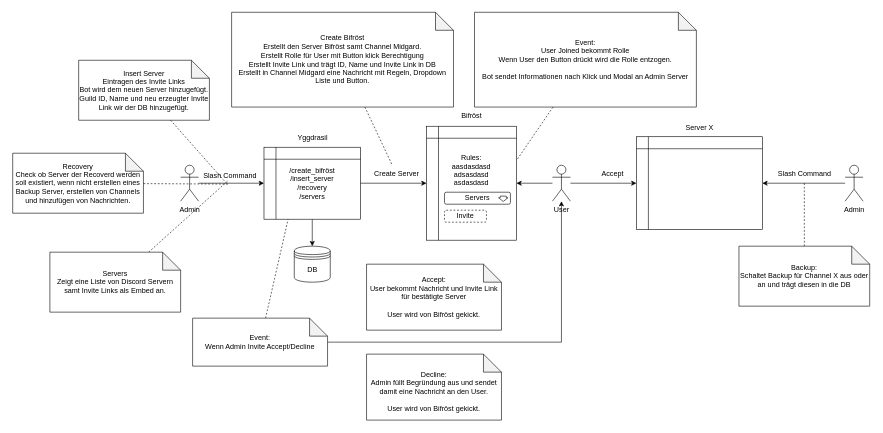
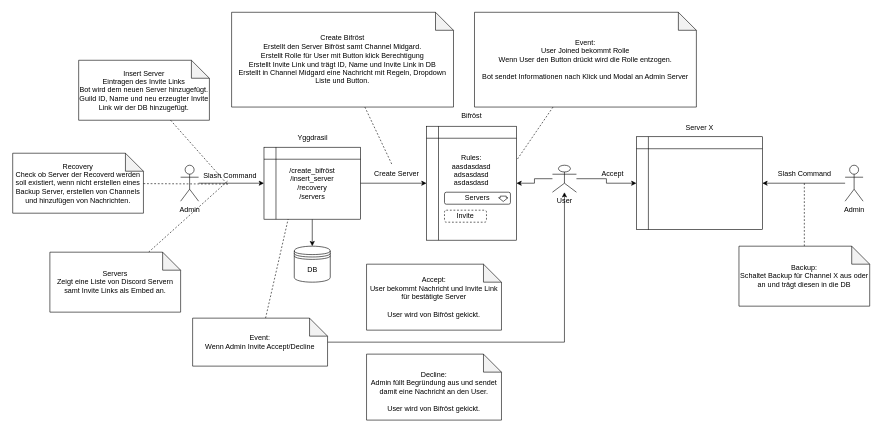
node "User": size 18x36 -> 24x27
